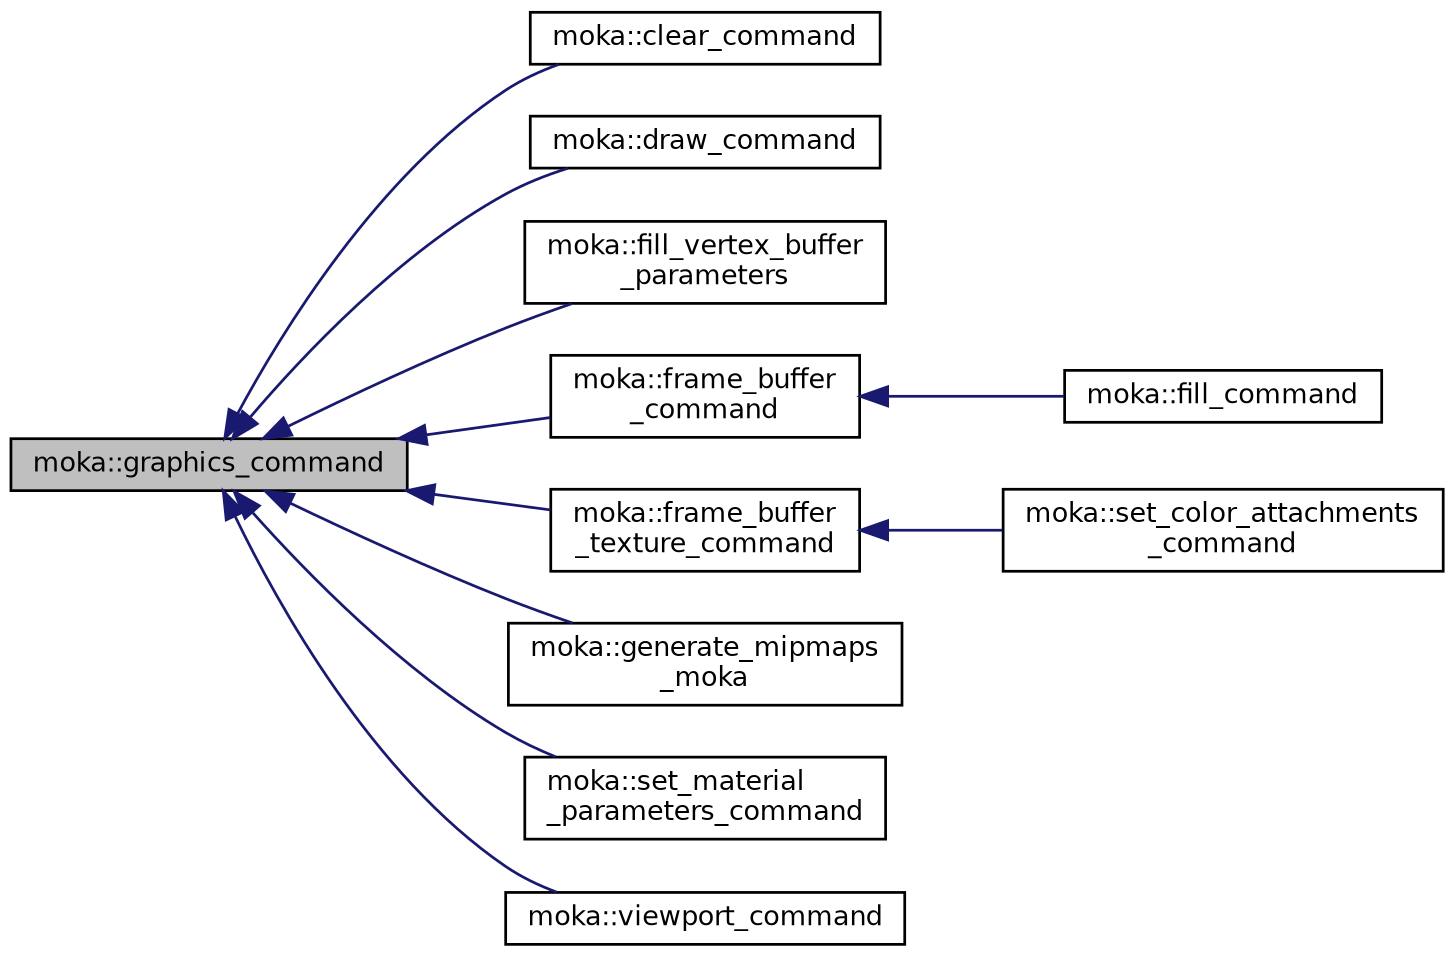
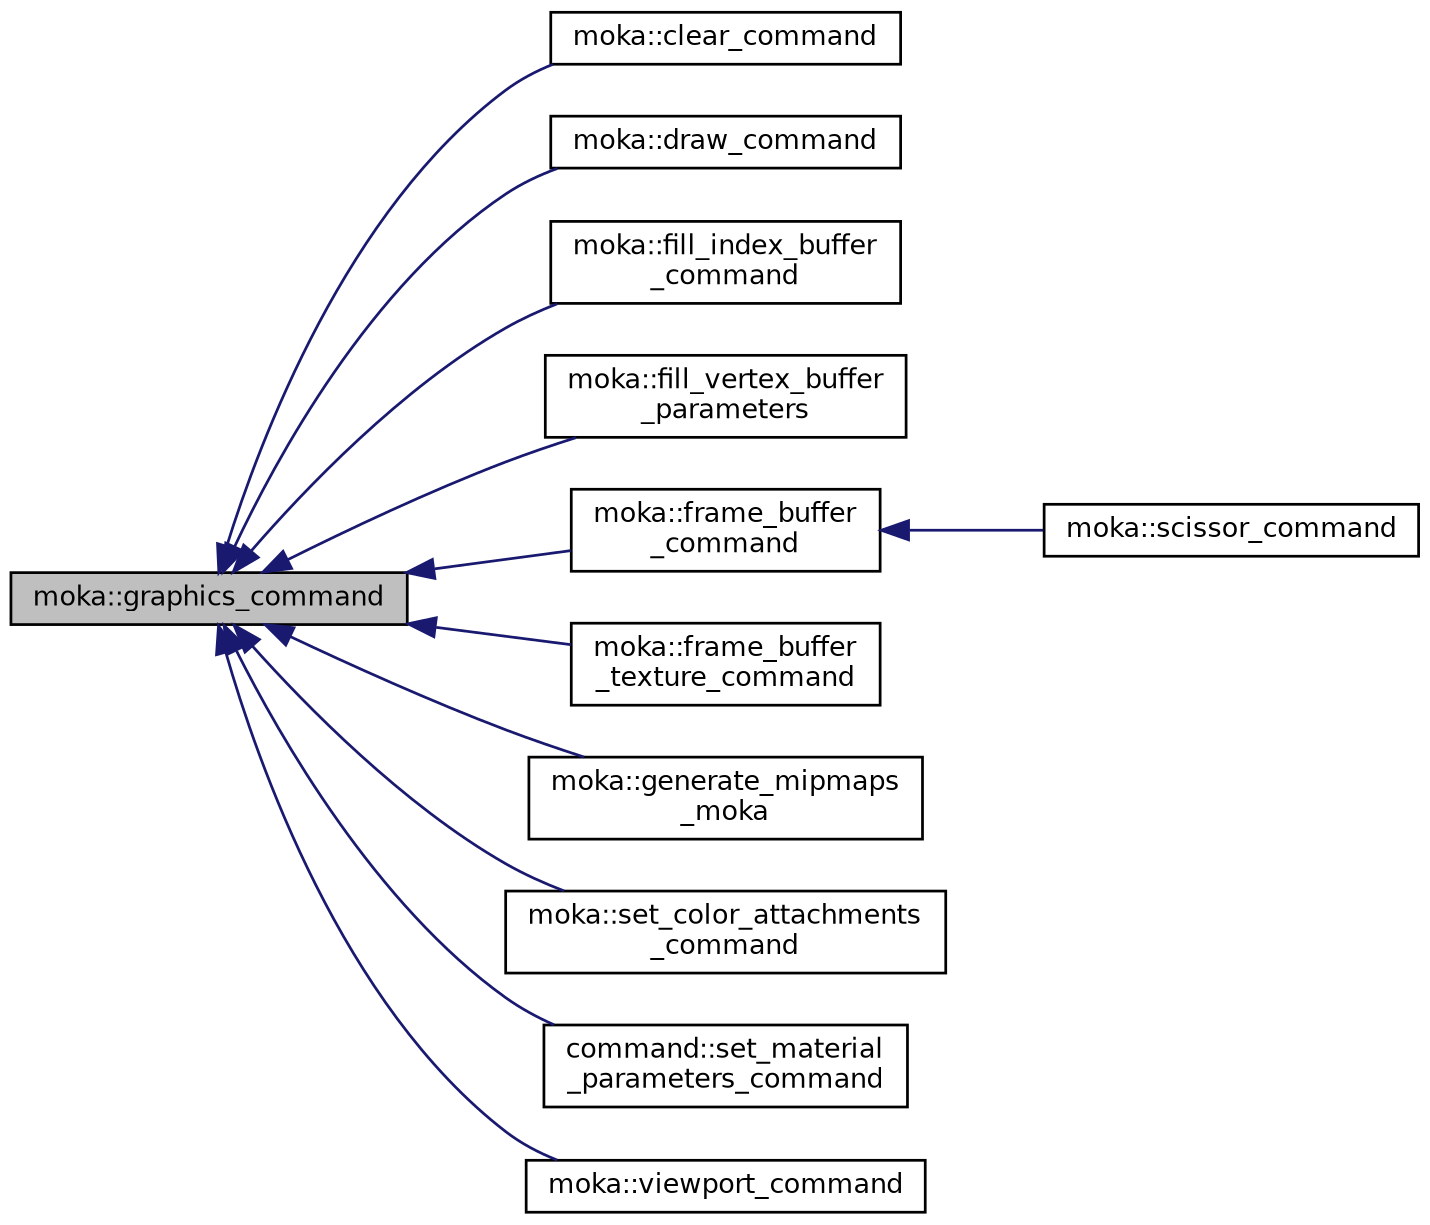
node "moka::fill_index_buffer _command": added
node "moka::fill_command": label "moka::fill_command" -> "moka::scissor_command"
edge "moka::set_color_attachments _command" -> "moka::frame_buffer _texture_command": now "moka::set_color_attachments _command" -> "moka::graphics_command"
node "moka::set_material _parameters_command": label "moka::set_material _parameters_command" -> "command::set_material _parameters_command"
